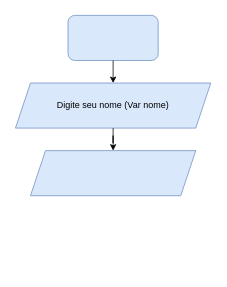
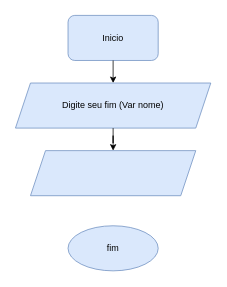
node "Inicio": added
node "Digite seu nome (Var nome)": label "Digite seu nome (Var nome)" -> "Digite seu fim (Var nome)"
node "fim": added
